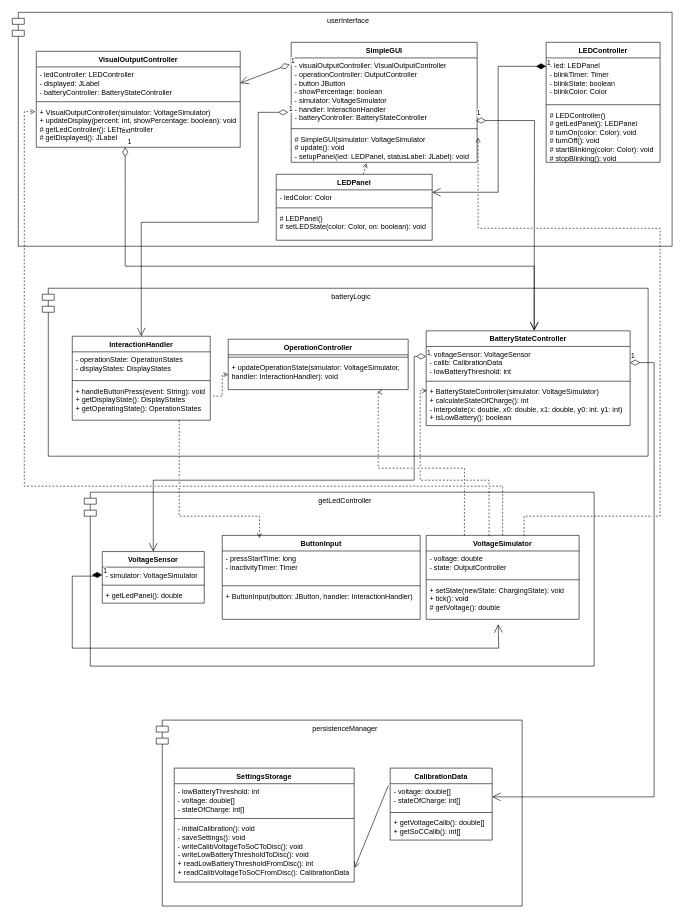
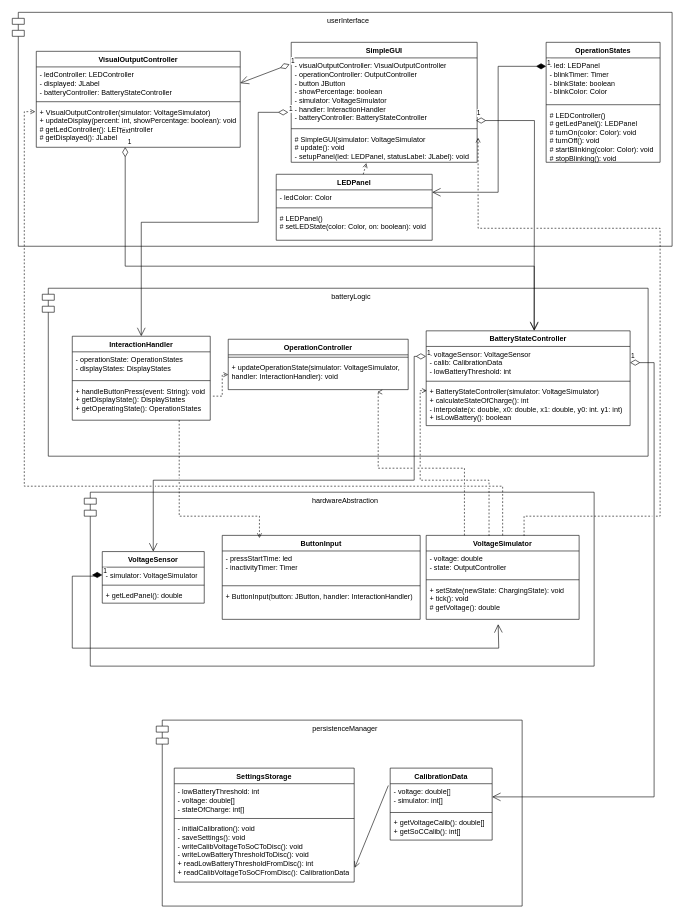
node "LEDController": label "LEDController" -> "OperationStates"
node "getLedController": label "getLedController" -> "hardwareAbstraction"
node "- pressStartTime: long - inactivityTimer: Timer": label "- pressStartTime: long - inactivityTimer: Timer" -> "- pressStartTime: led - inactivityTimer: Timer"
node "- voltage: double[] - stateOfCharge: int[]": label "- voltage: double[] - stateOfCharge: int[]" -> "- voltage: double[] - simulator: int[]"
